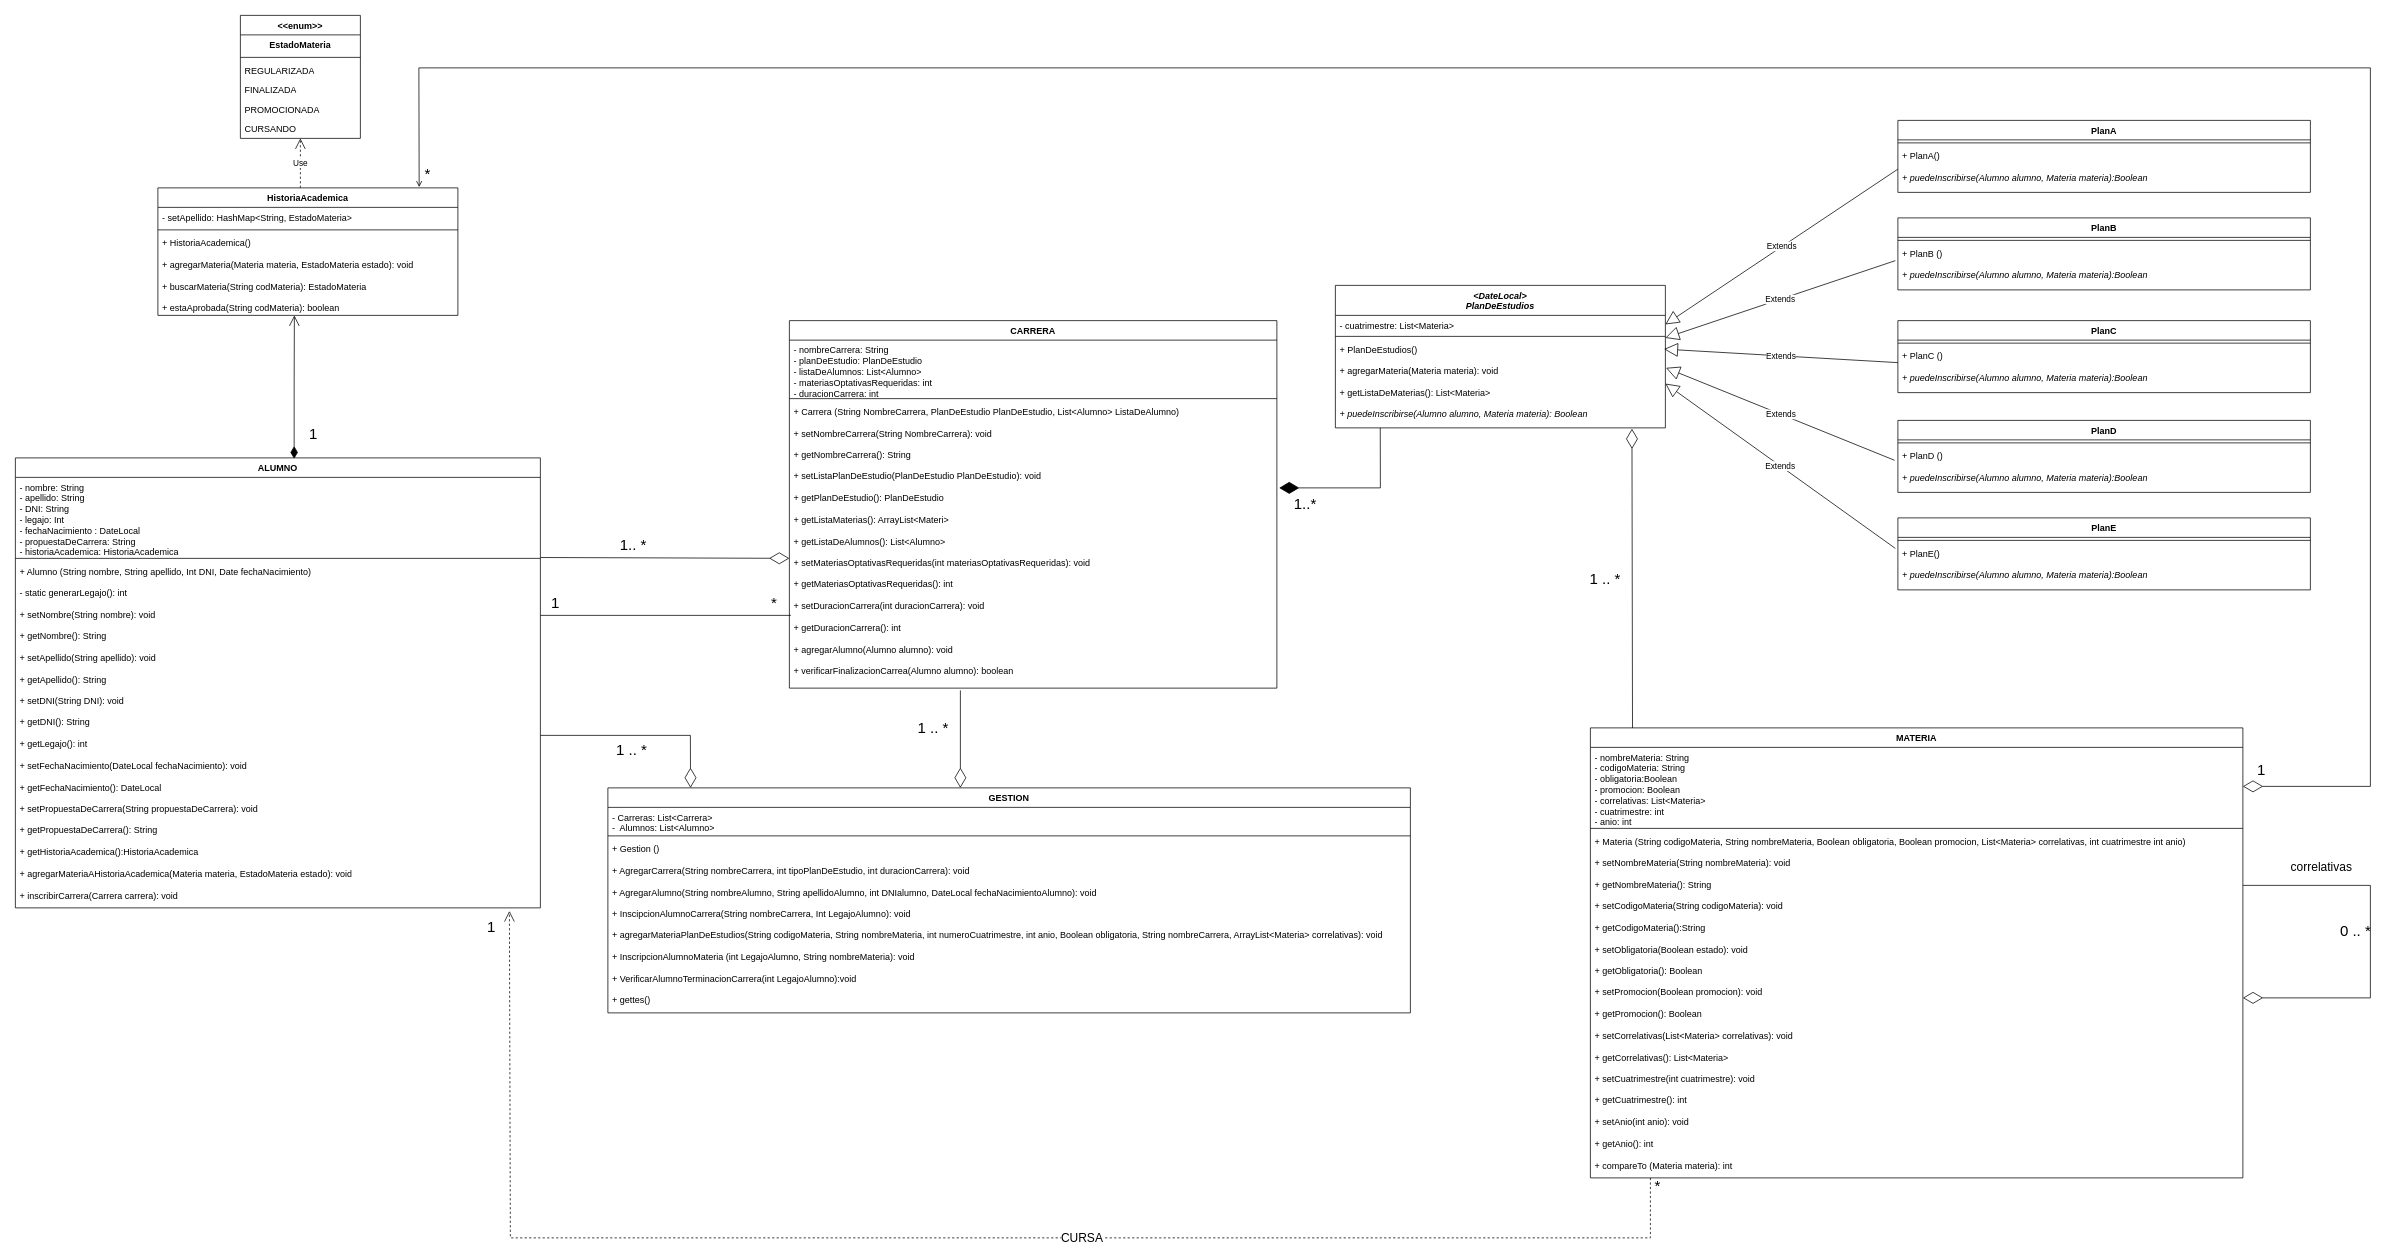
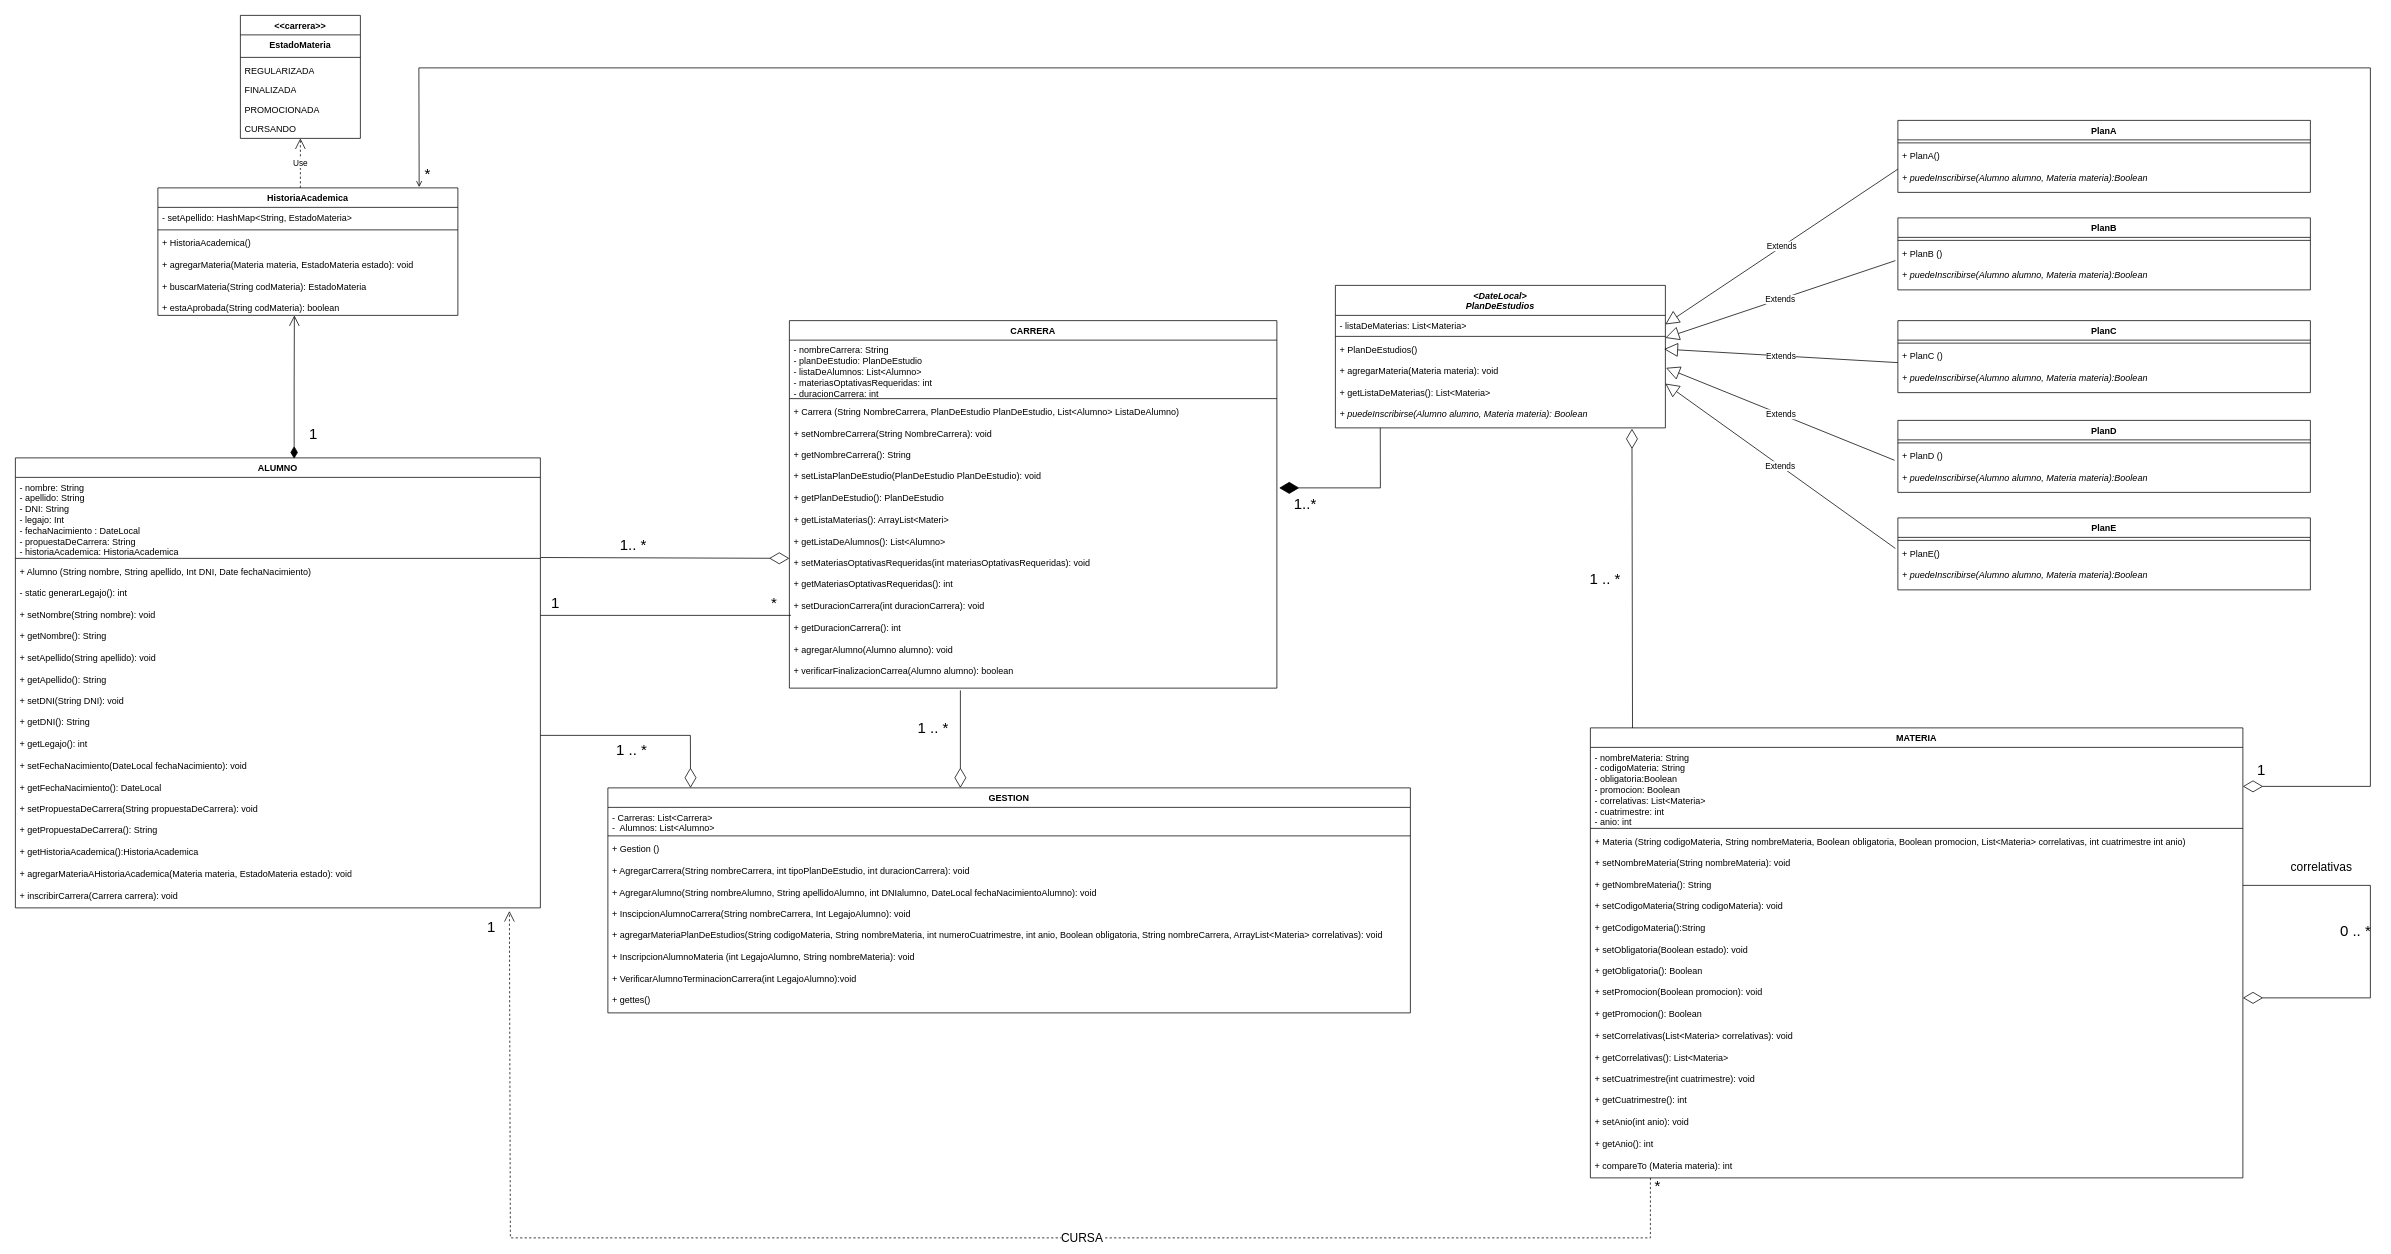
node "<<enum>>": label "<<enum>>" -> "<<carrera>>"
node "- cuatrimestre: List<Materia>": label "- cuatrimestre: List<Materia>" -> "- listaDeMaterias: List<Materia>"
